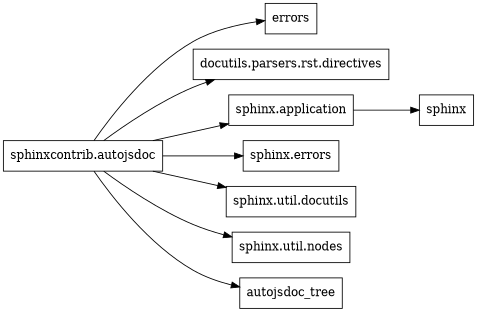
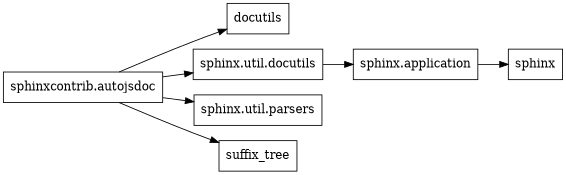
node "errors": label "errors" -> "docutils"
node "docutils.parsers.rst.directives": removed
edge "sphinxcontrib.autojsdoc" -> "sphinx.application": now "sphinx.util.docutils" -> "sphinx.application"
node "sphinx.errors": removed
node "sphinx.util.nodes": label "sphinx.util.nodes" -> "sphinx.util.parsers"
node "autojsdoc_tree": label "autojsdoc_tree" -> "suffix_tree"
